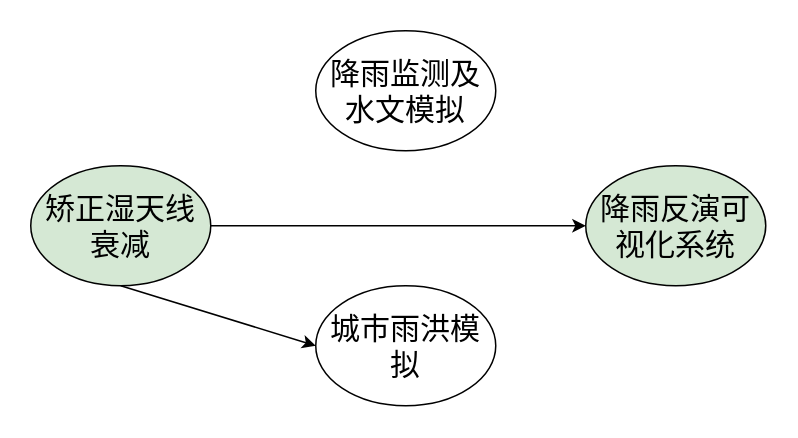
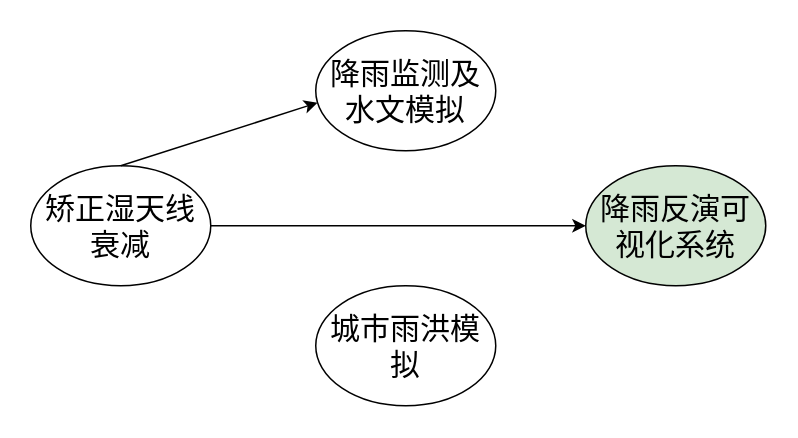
edge "矫正湿天线衰减" -> "降雨监测及水文模拟": added
node "矫正湿天线衰减": fillcolor #d5e8d4 -> #ffffff
edge "矫正湿天线衰减" -> "城市雨洪模拟": removed
